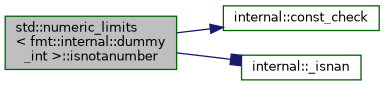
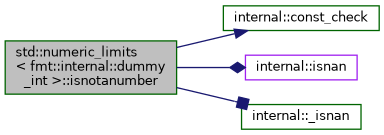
node "internal::isnan": added
